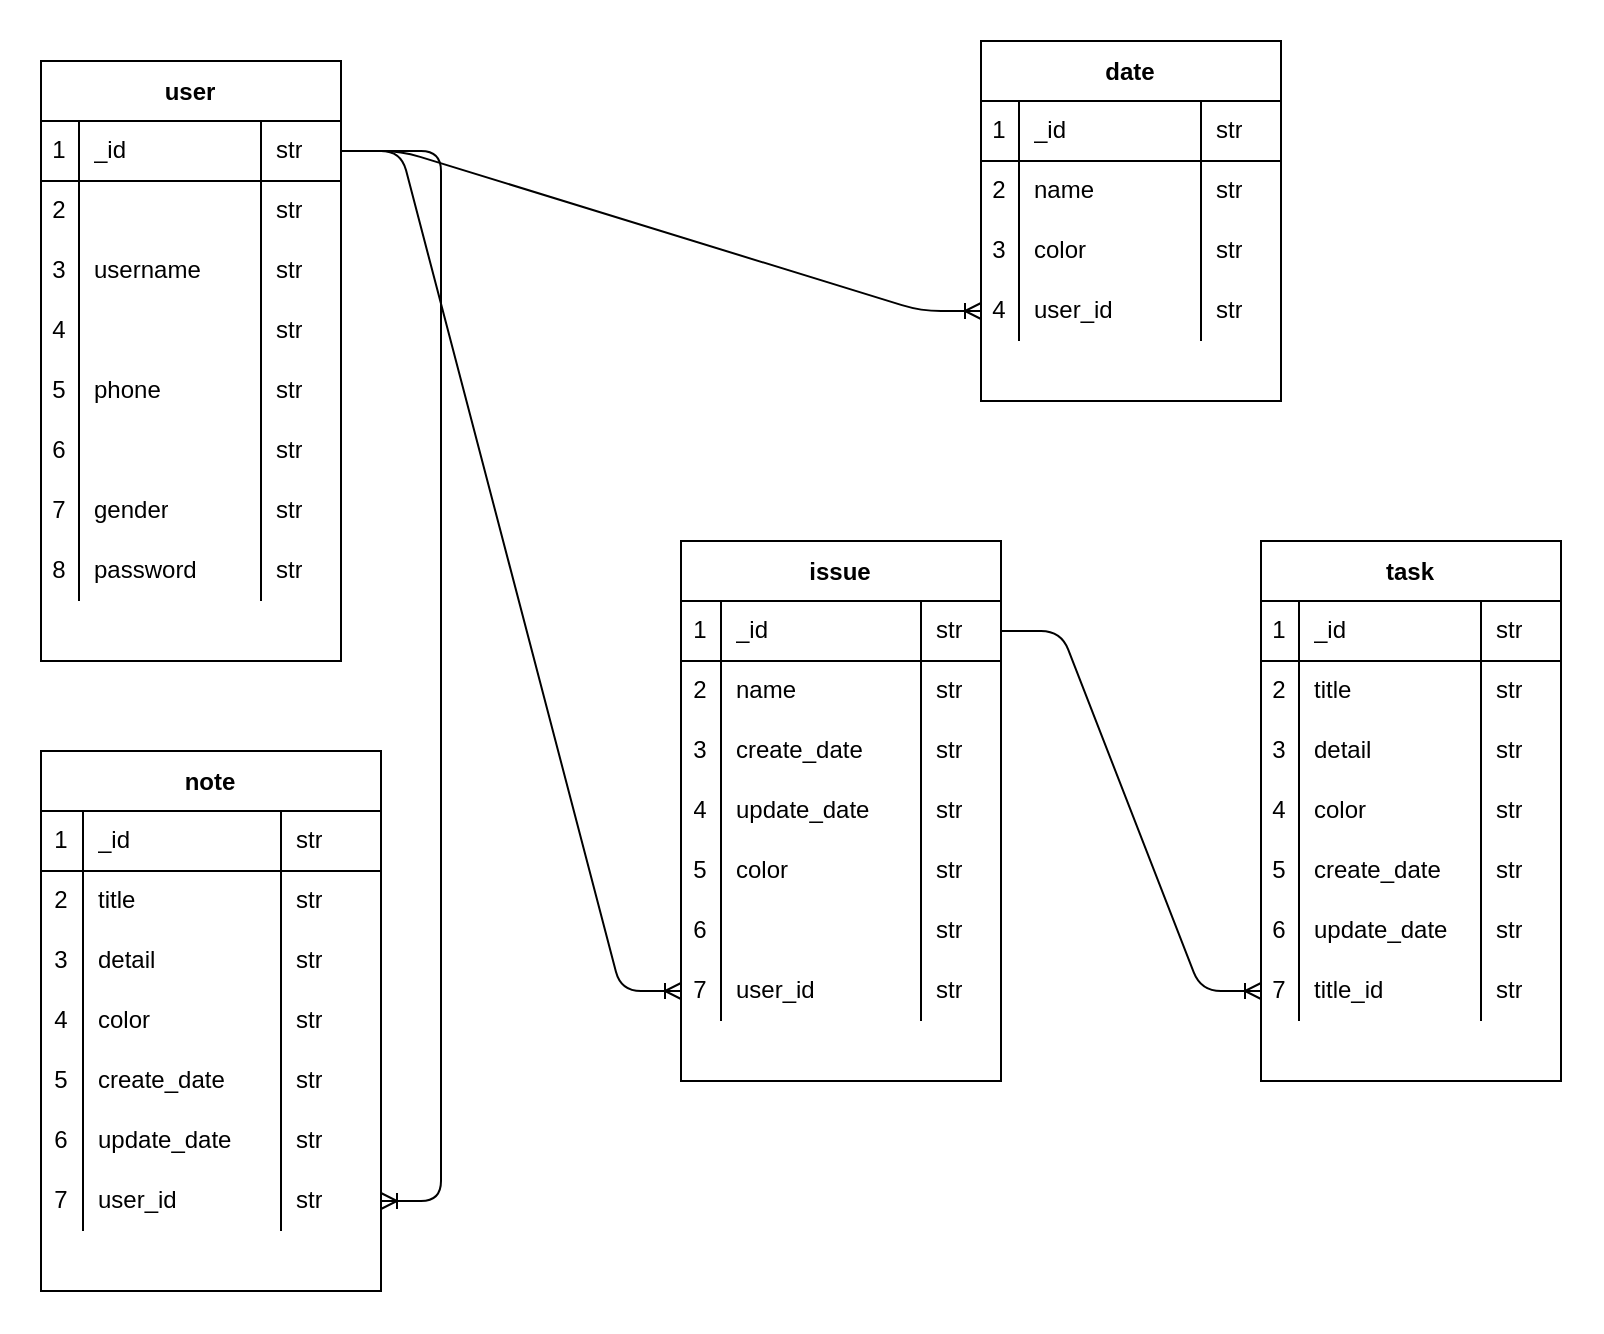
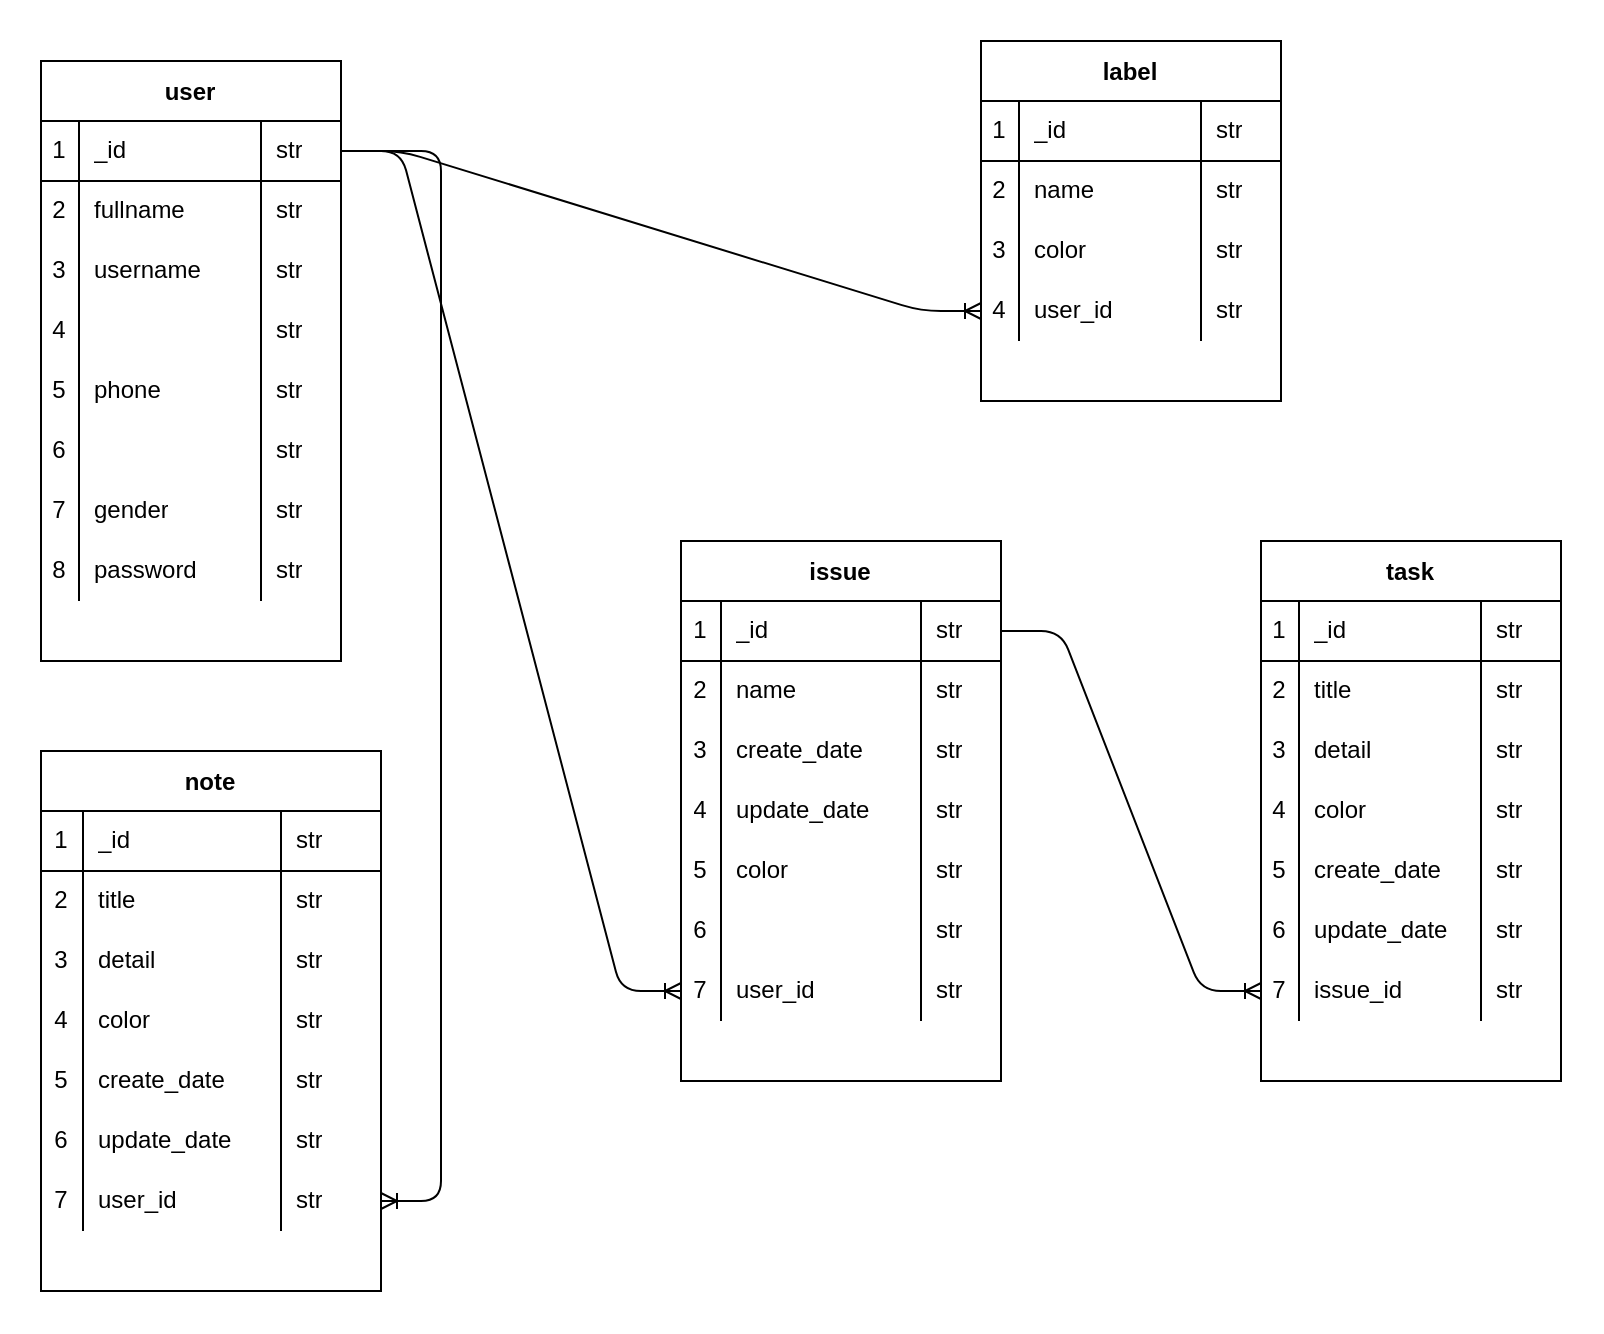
node "date": label "date" -> "label"
node "fullname": added
node "title_id": label "title_id" -> "issue_id"
